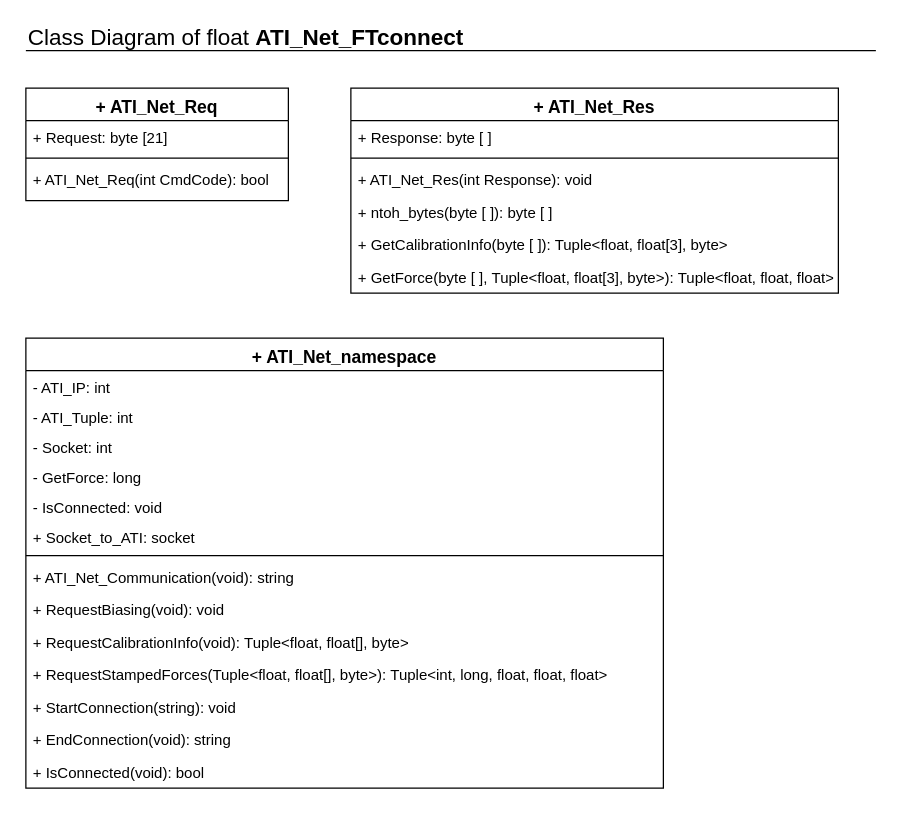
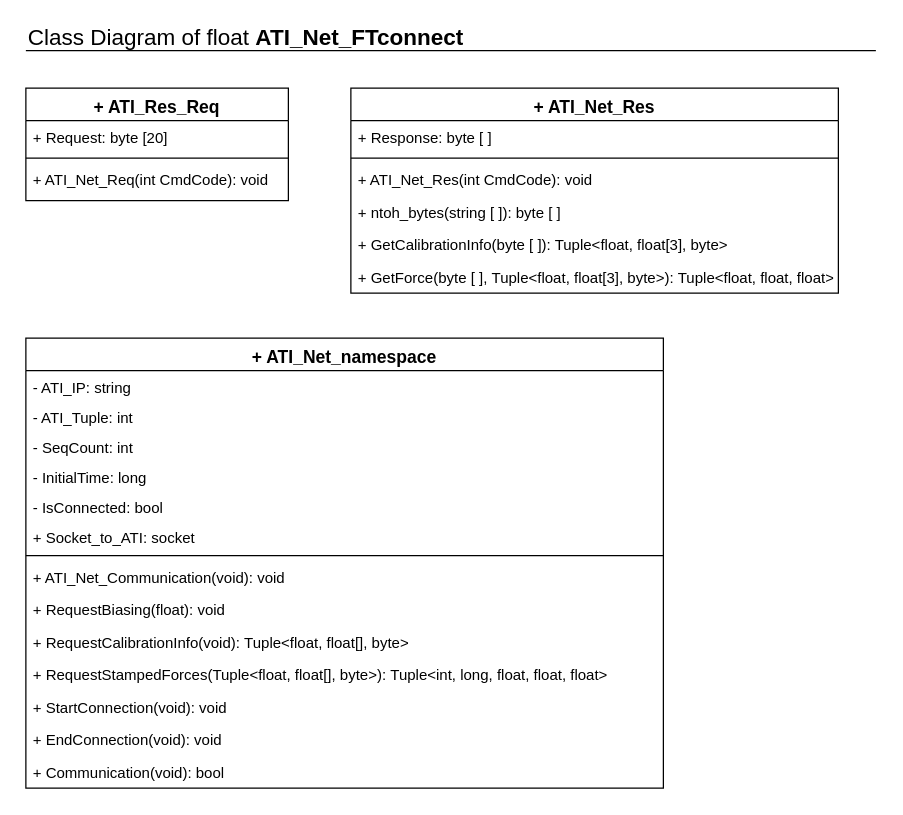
node "+ ATI_Net_Req": label "+ ATI_Net_Req" -> "+ ATI_Res_Req"
node "+ Request: byte [21]": label "+ Request: byte [21]" -> "+ Request: byte [20]"
node "+ ATI_Net_Req(int CmdCode): bool": label "+ ATI_Net_Req(int CmdCode): bool" -> "+ ATI_Net_Req(int CmdCode): void"
node "+ ATI_Net_Res(int Response): void": label "+ ATI_Net_Res(int Response): void" -> "+ ATI_Net_Res(int CmdCode): void"
node "+ ntoh_bytes(byte [ ]): byte [ ]": label "+ ntoh_bytes(byte [ ]): byte [ ]" -> "+ ntoh_bytes(string [ ]): byte [ ]"
node "- ATI_IP: int": label "- ATI_IP: int" -> "- ATI_IP: string"
node "- Socket: int": label "- Socket: int" -> "- SeqCount: int"
node "- GetForce: long": label "- GetForce: long" -> "- InitialTime: long"
node "- IsConnected: void": label "- IsConnected: void" -> "- IsConnected: bool"
node "+ ATI_Net_Communication(void): string": label "+ ATI_Net_Communication(void): string" -> "+ ATI_Net_Communication(void): void"
node "+ RequestBiasing(void): void": label "+ RequestBiasing(void): void" -> "+ RequestBiasing(float): void"
node "+ StartConnection(string): void": label "+ StartConnection(string): void" -> "+ StartConnection(void): void"
node "+ EndConnection(void): string": label "+ EndConnection(void): string" -> "+ EndConnection(void): void"
node "+ IsConnected(void): bool": label "+ IsConnected(void): bool" -> "+ Communication(void): bool"
